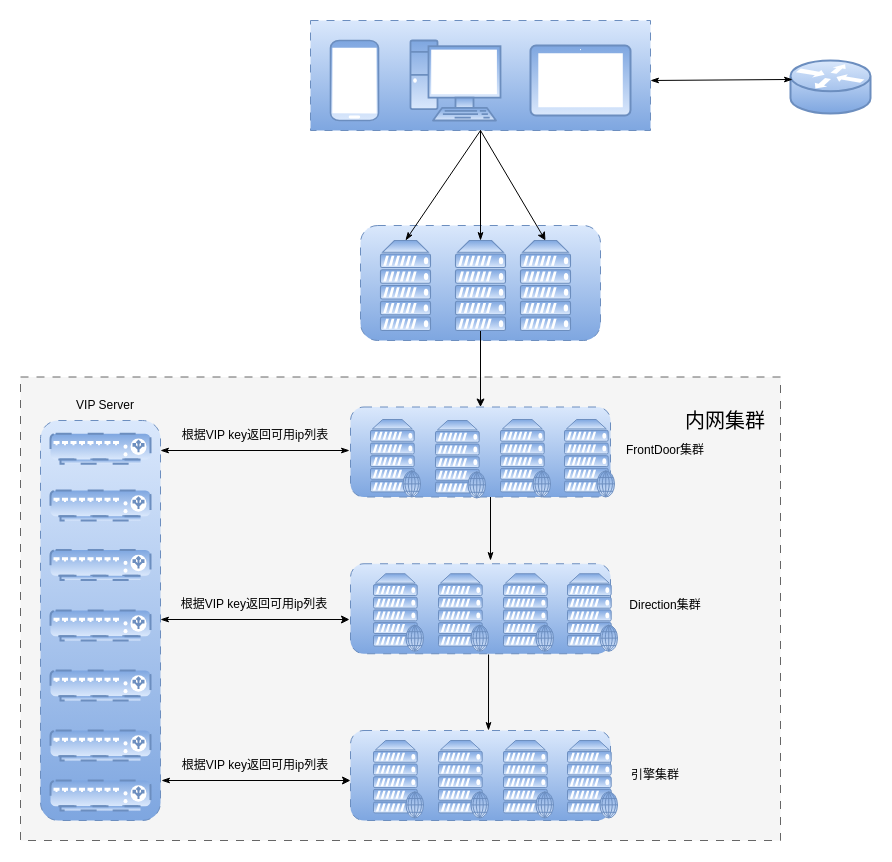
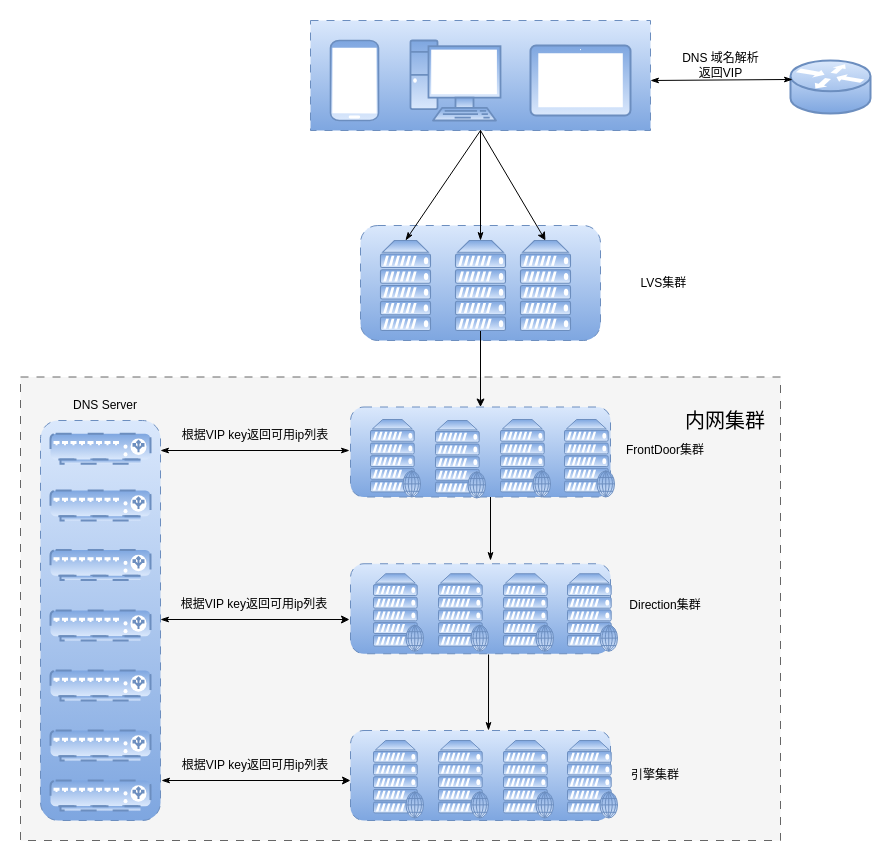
node "DNS 域名解析 返回VIP": added
node "LVS集群": added
node "VIP Server": label "VIP Server" -> "DNS Server"
